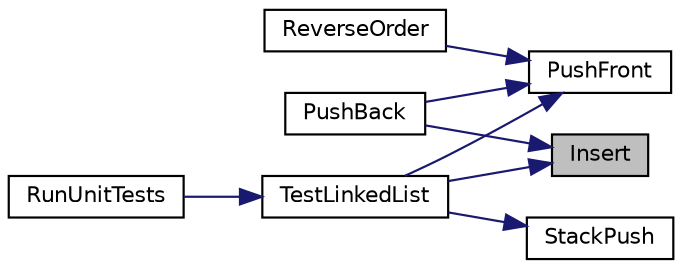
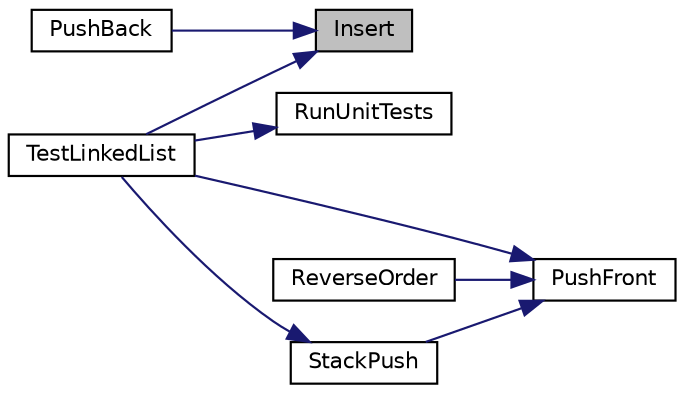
edge "PushBack" -> "PushFront": now "StackPush" -> "PushFront"
edge "RunUnitTests" -> "TestLinkedList": reversed
